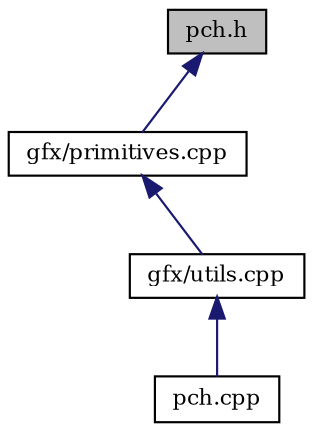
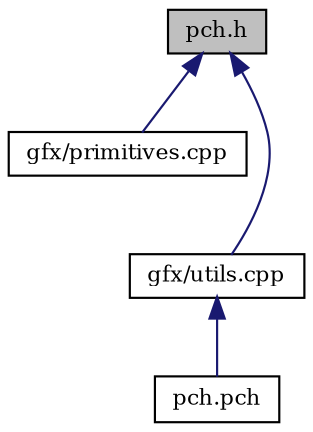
edge "gfx/utils.cpp" -> "gfx/primitives.cpp": now "gfx/utils.cpp" -> "pch.h"
node "pch.cpp": label "pch.cpp" -> "pch.pch"
